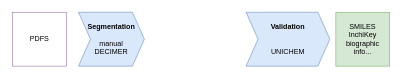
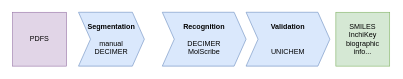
node "PDFS": fillcolor #ffffff -> #e1d5e7
node "Recognition DECIMER MolScribe": added
